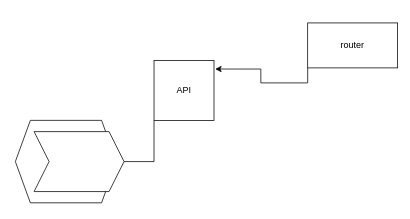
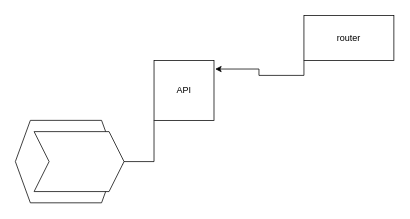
node "router": moved (353, 45) -> (349, 38)
